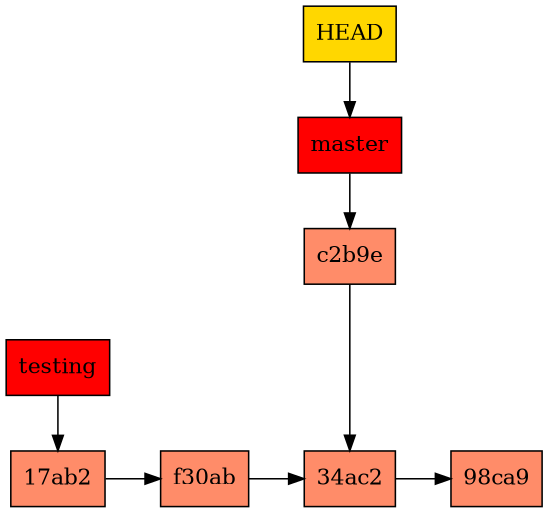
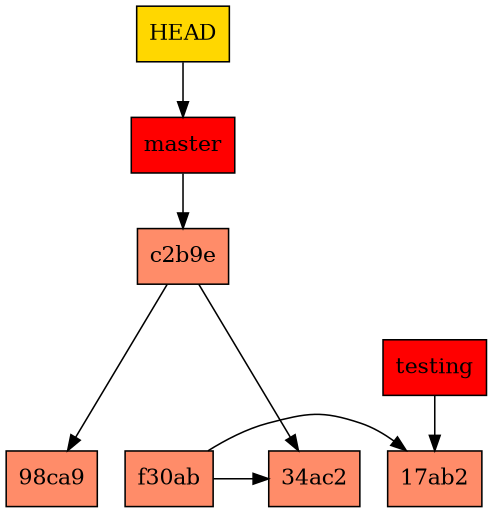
edge "17ab2" -> "f30ab": reversed
edge "34ac2" -> "98ca9": now "c2b9e" -> "98ca9"
